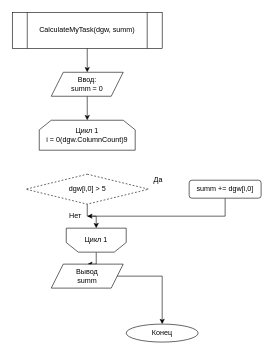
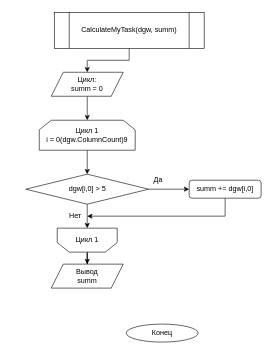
node "CalculateMyTask(dgw, summ)": moved (87, 30) -> (129, 30)
node "Ввод: summ = 0": label "Ввод: summ = 0" -> "Цикл: summ = 0"
edge "Цикл 1 i = 0(dgw.ColumnCount)9" -> "dgw[i,0] > 5": added
node "dgw[i,0] > 5": style dashed -> solid
edge "dgw[i,0] > 5" -> "summ += dgw[i,0]": added
node "Цикл 1": moved (96, 240) -> (87, 240)
edge "Вывод summ" -> "Конец": removed
